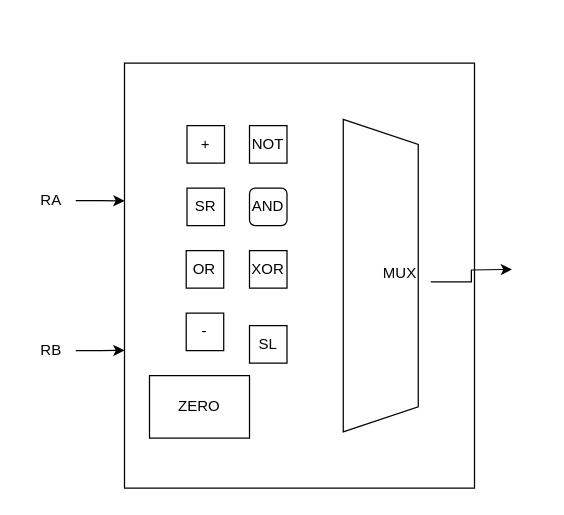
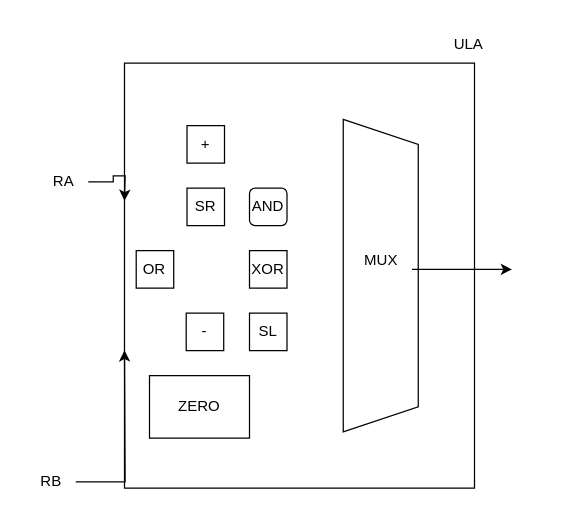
node "ULA": added
node "NOT": removed
node "RA": moved (51, 201) -> (63, 182)
node "OR": moved (205, 269) -> (155, 269)
node "MUX": moved (399, 282) -> (381, 269)
node "SL": moved (268, 344) -> (268, 332)
node "RB": moved (51, 351) -> (51, 482)
